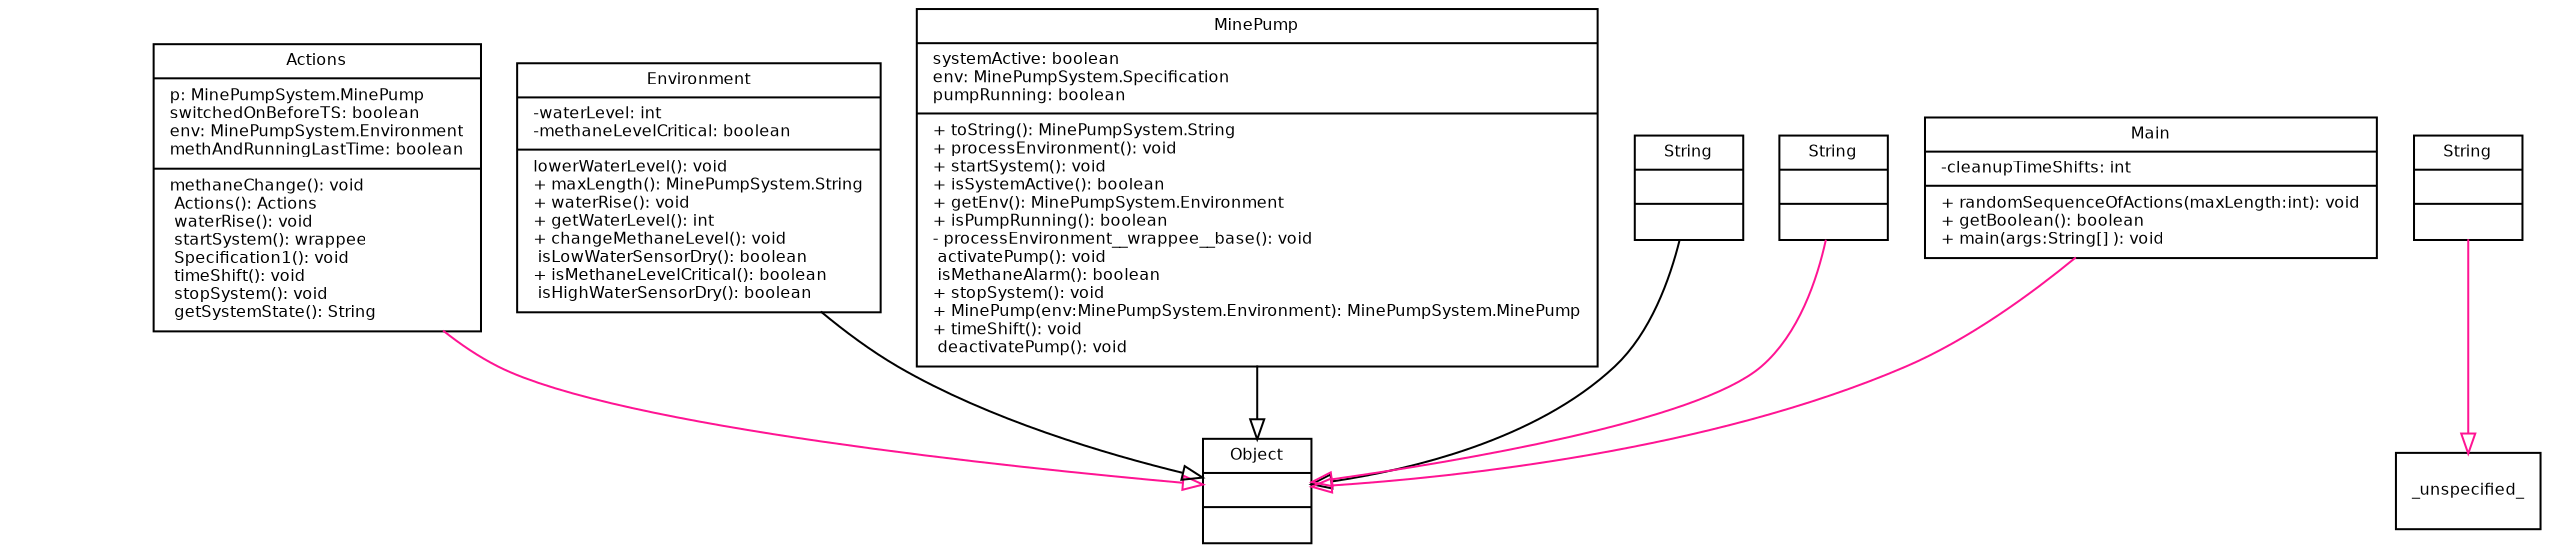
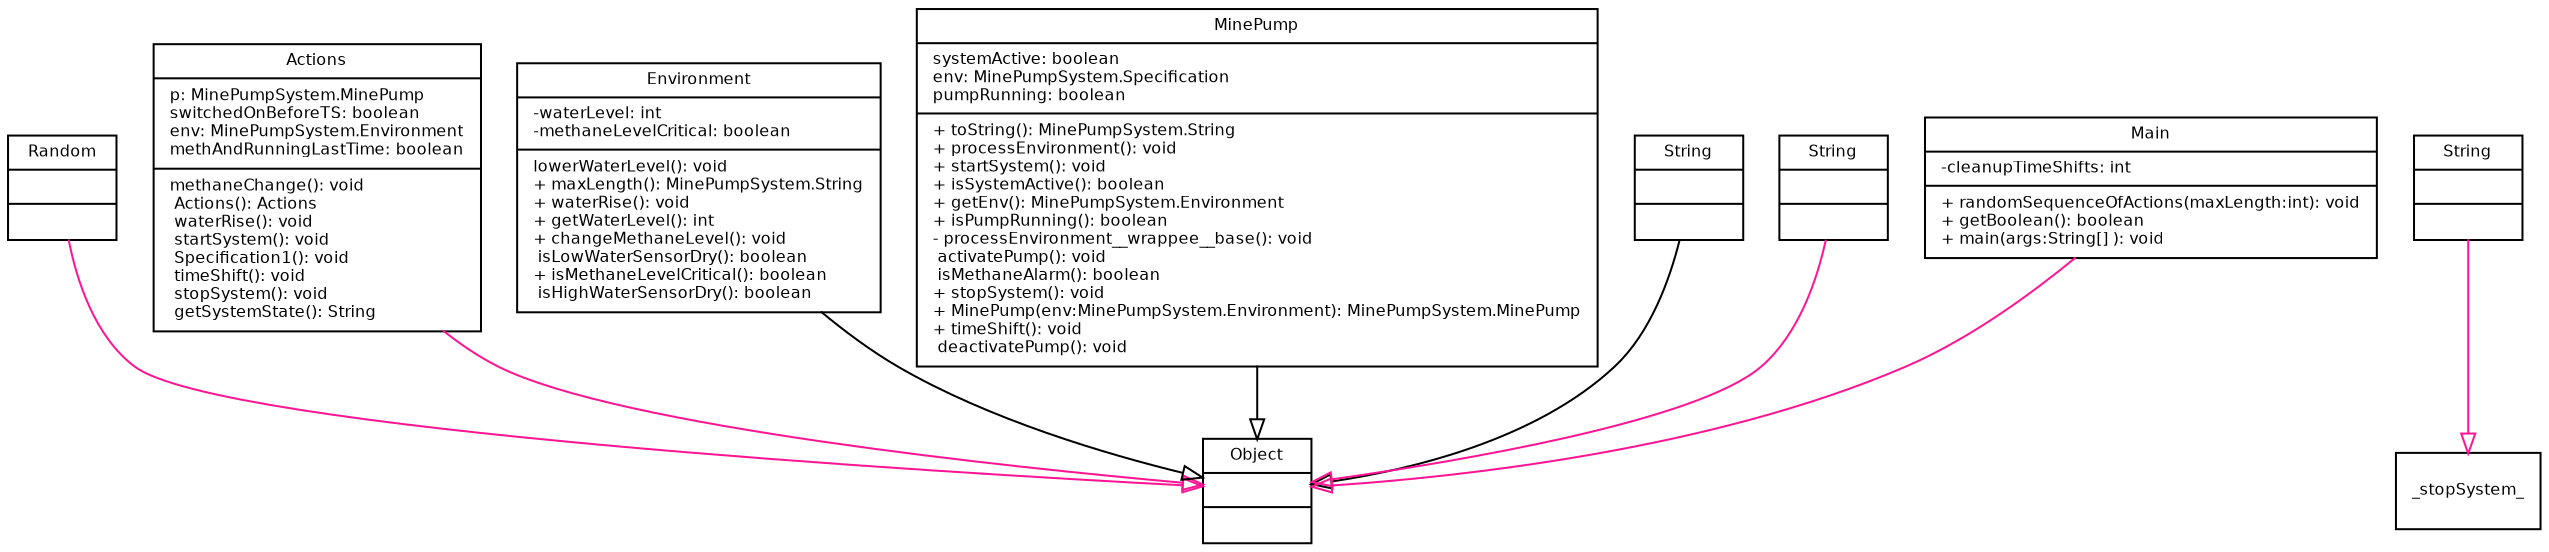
node "Random": added
node "Actions": text "startSystem(): wrappee" -> "startSystem(): void"
node "_unspecified_": label "_unspecified_" -> "_stopSystem_"
